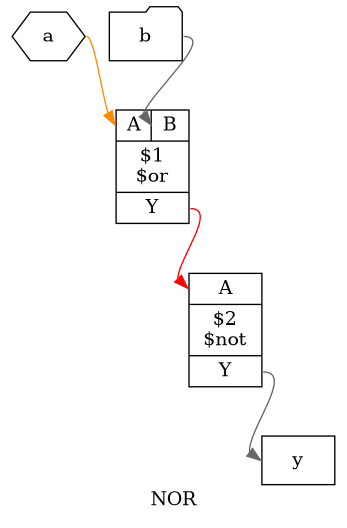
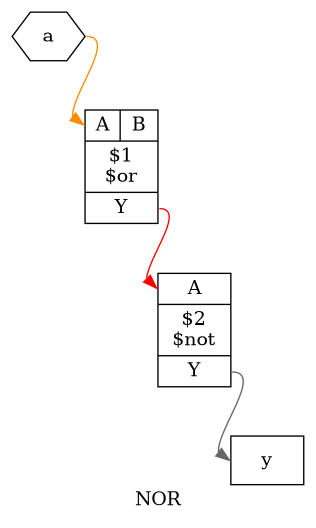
node "b": removed
